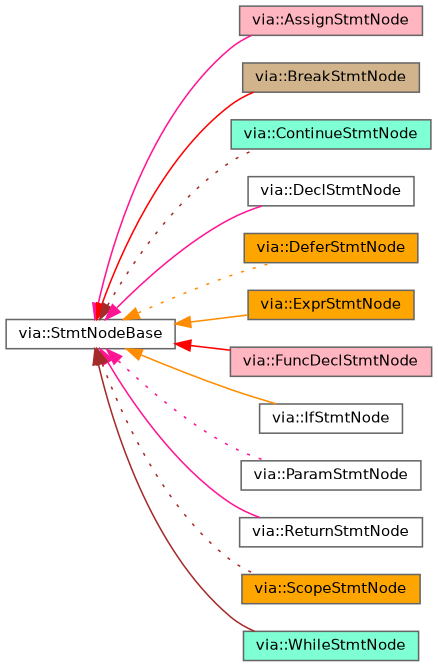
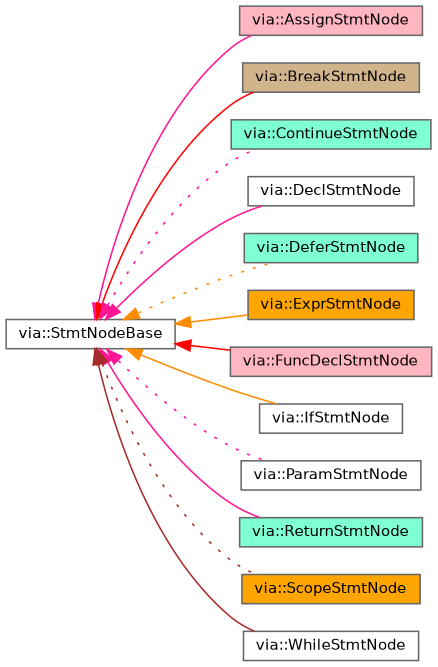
edge "via::ContinueStmtNode" -> "via::StmtNodeBase": color brown -> deeppink
node "via::DeferStmtNode": fillcolor orange -> aquamarine
node "via::ReturnStmtNode": fillcolor white -> aquamarine
node "via::WhileStmtNode": fillcolor aquamarine -> white
